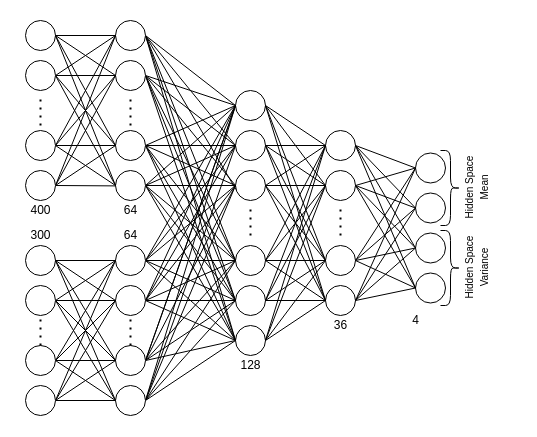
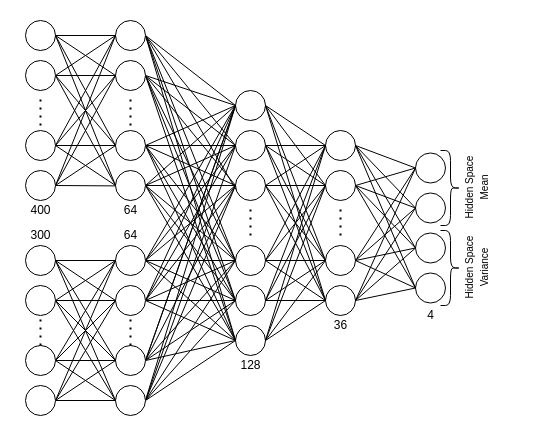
node "4": moved (416, 321) -> (431, 316)
